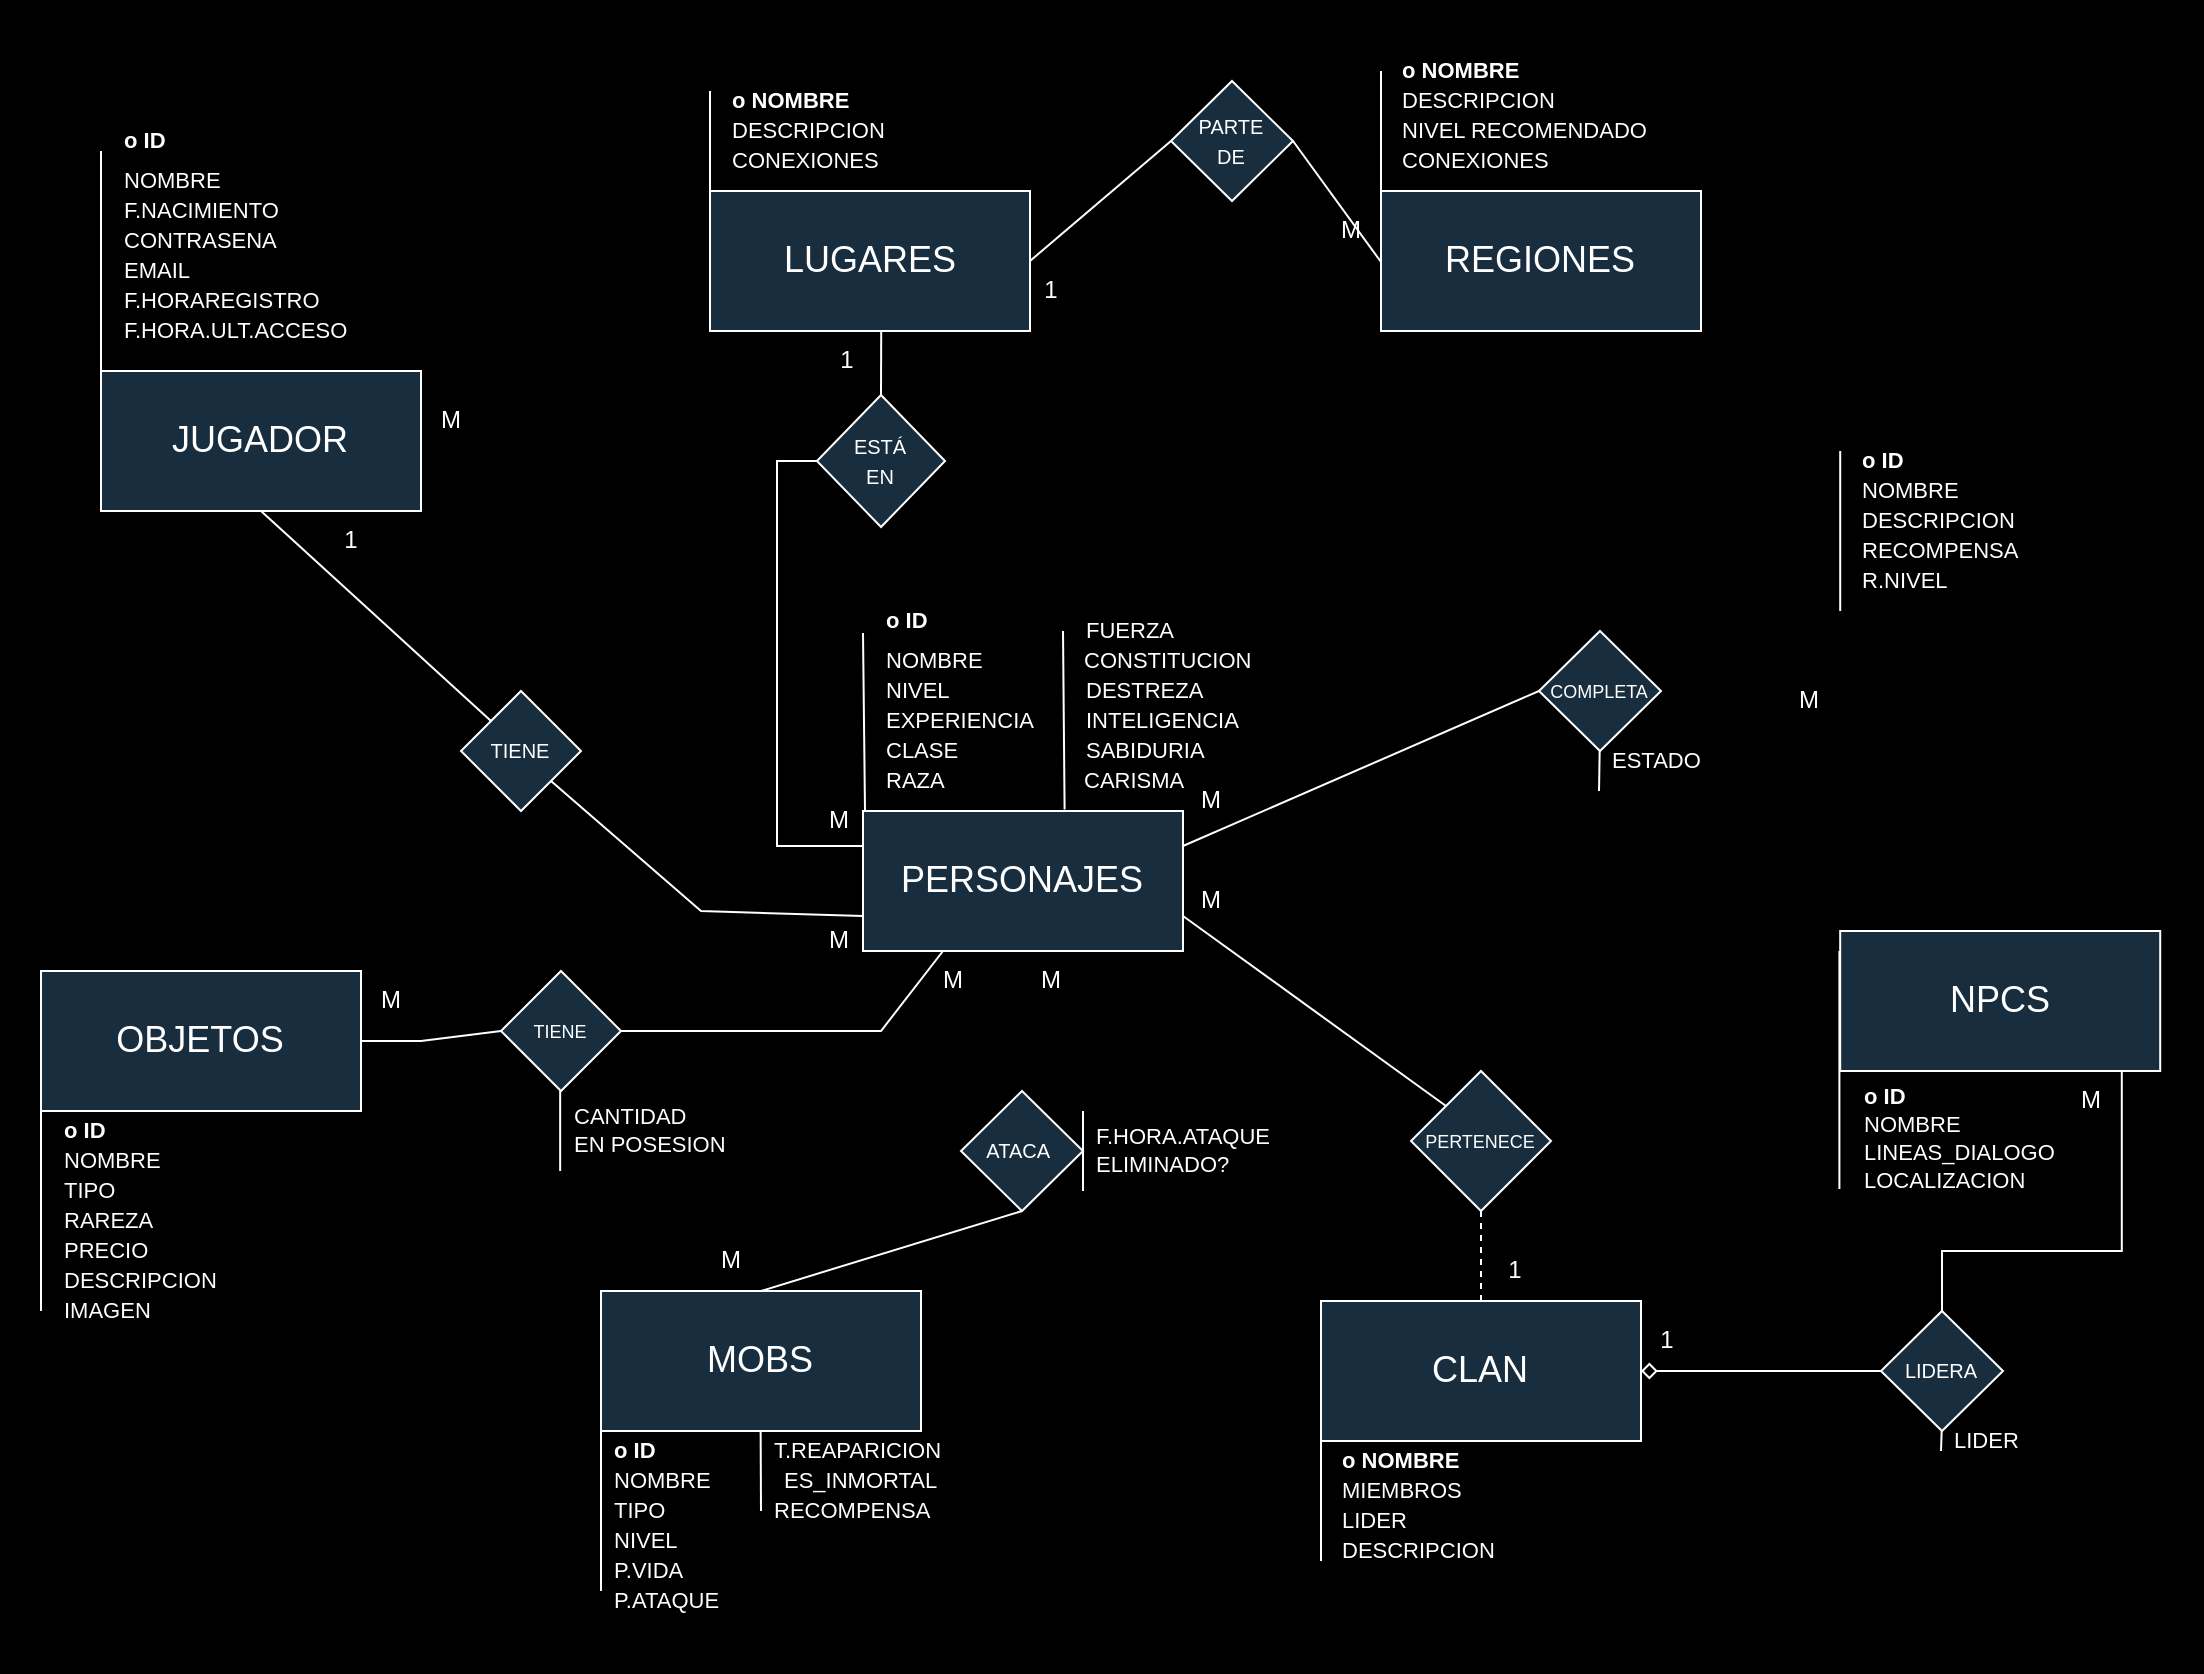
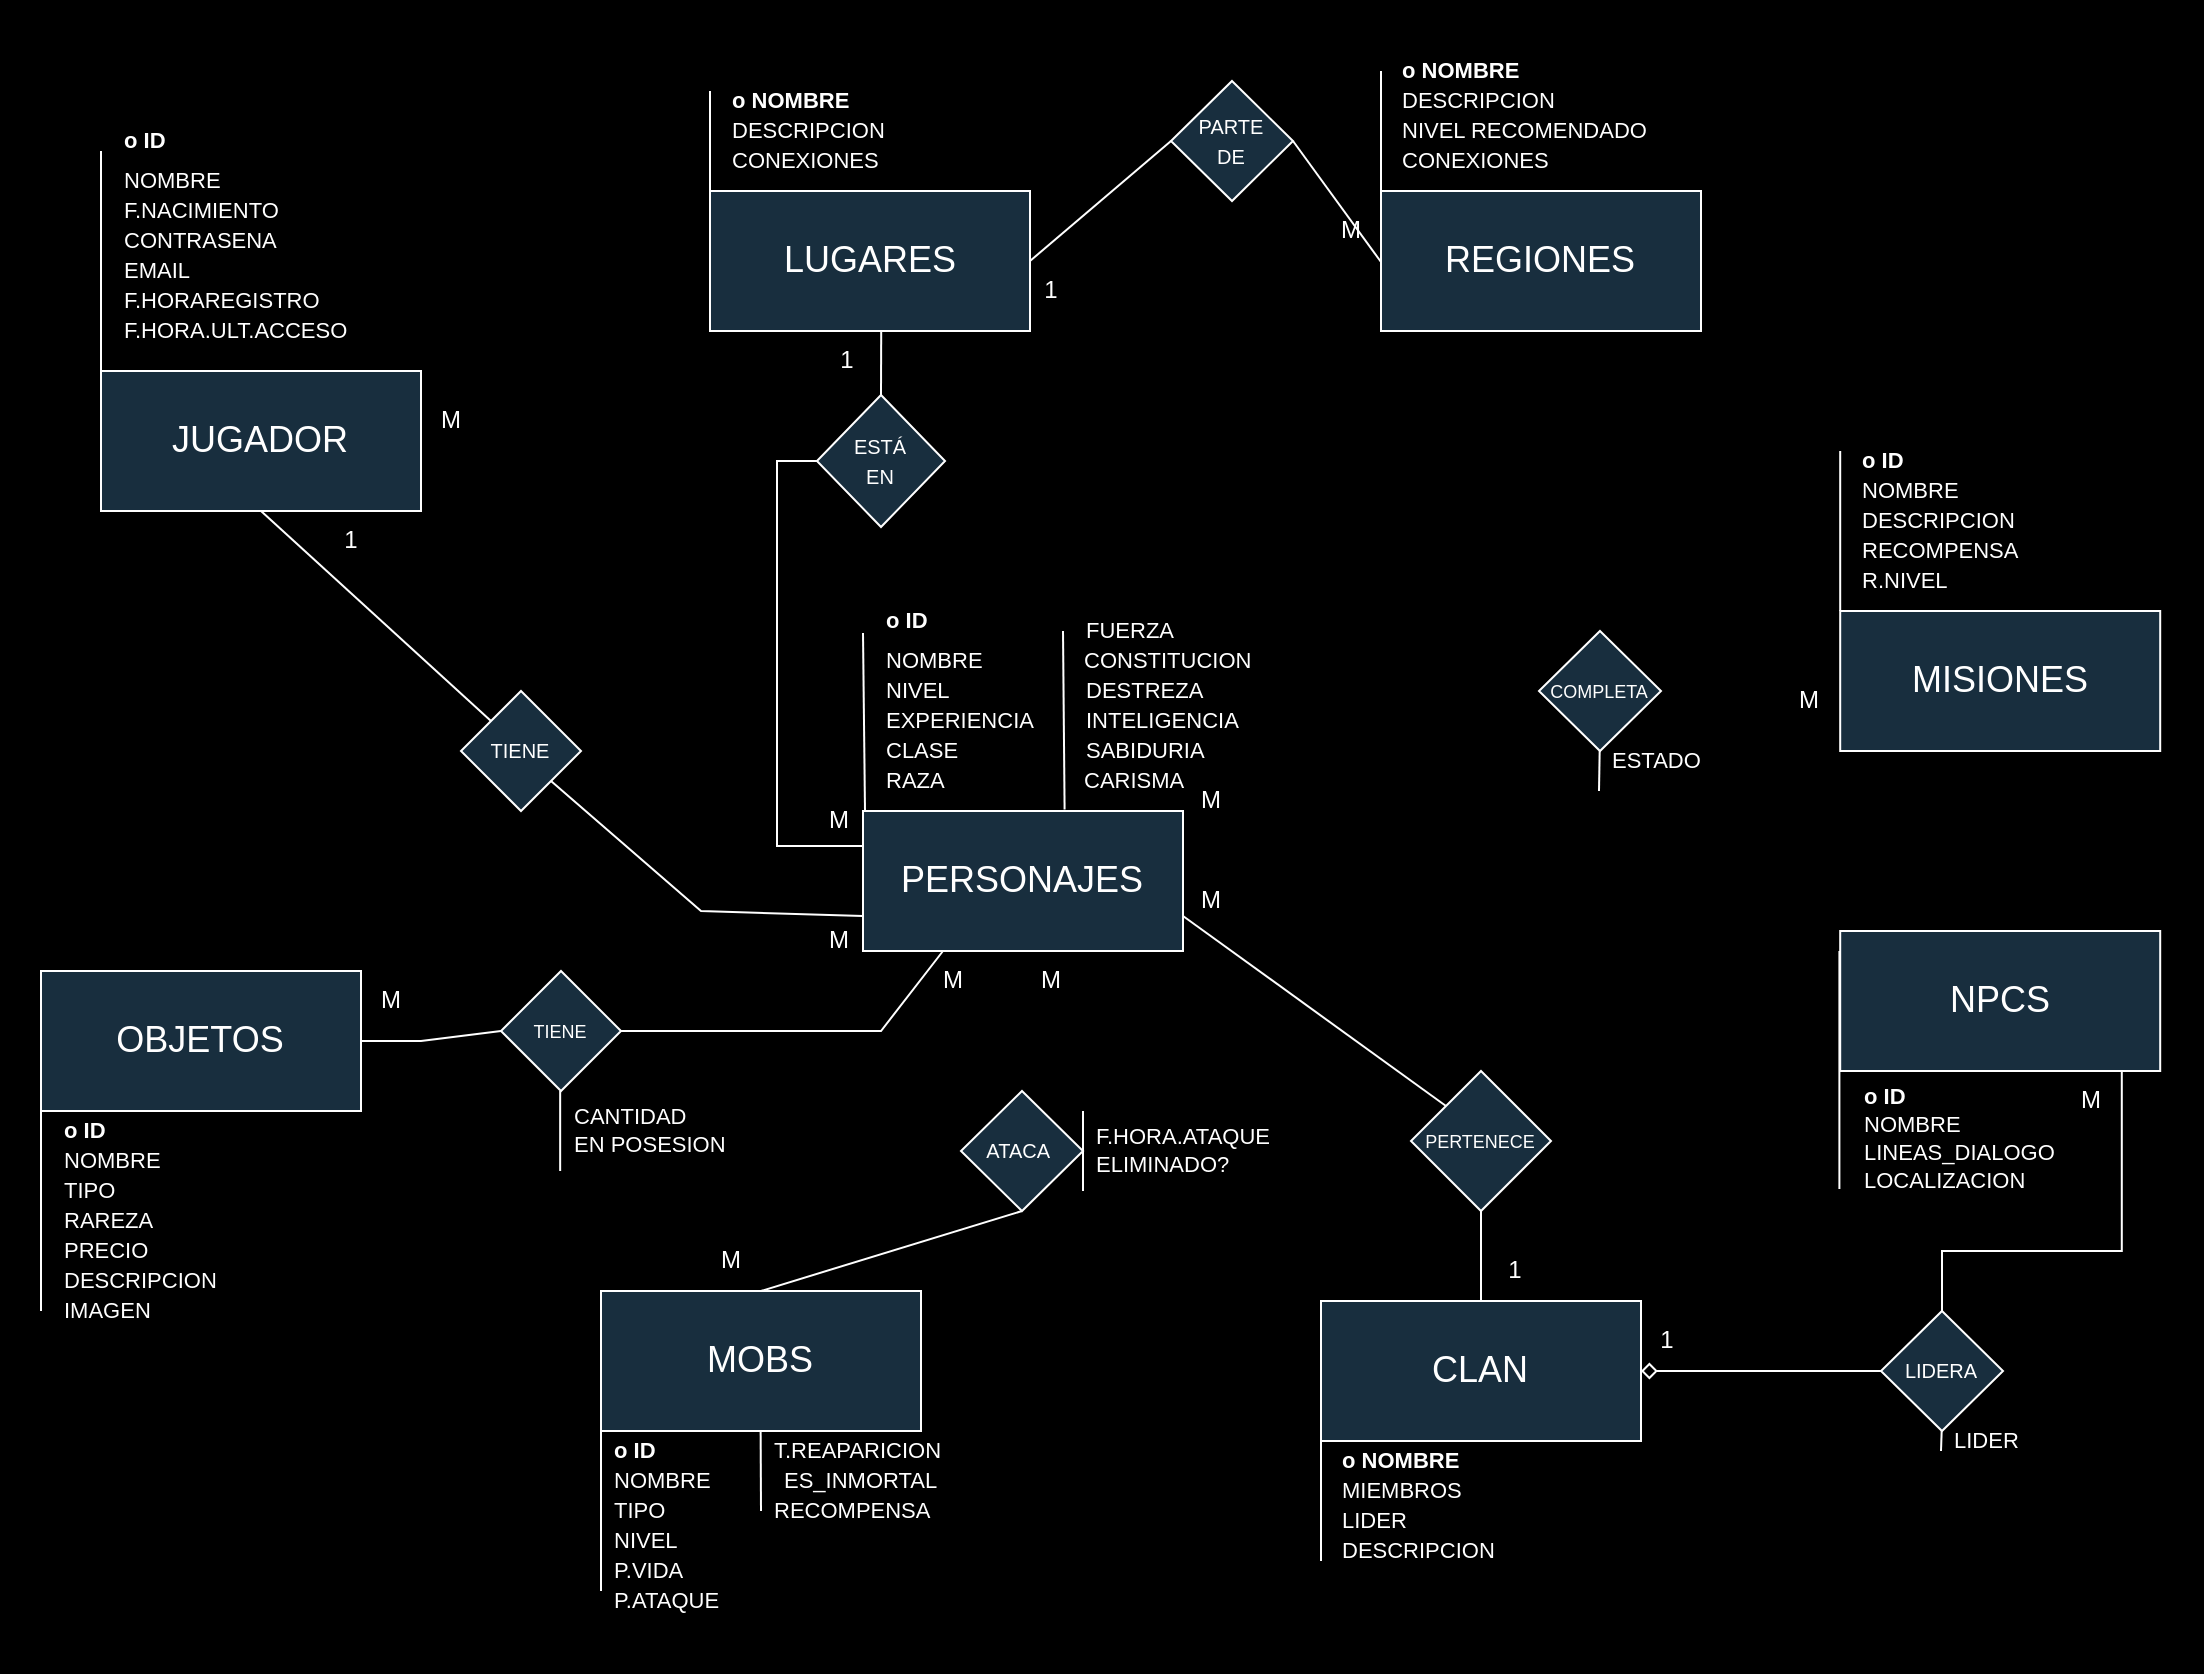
node "MISIONES": added
edge "COMPLETA" -- "PERSONAJES": removed
edge "PERTENECE" -- "CLAN": style dashed -> solid
